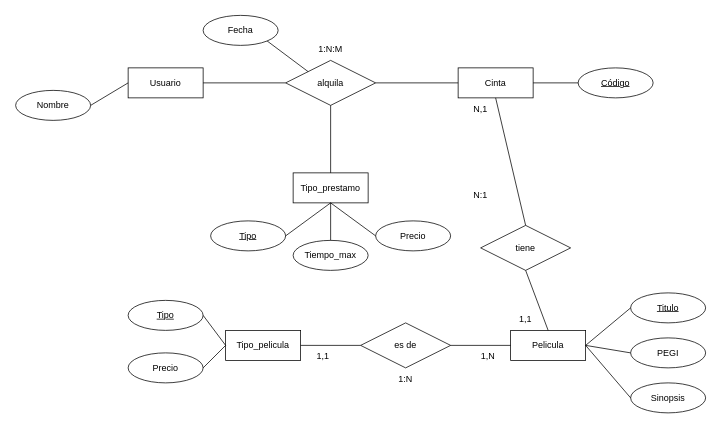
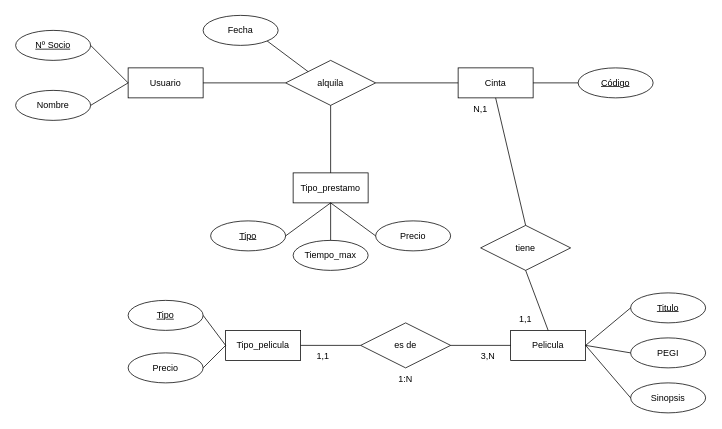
node "Nº Socio": added
node "1:N:M": removed
edge "Nº Socio" -- "Usuario": added
node "N:1": removed
node "1,N": label "1,N" -> "3,N"
